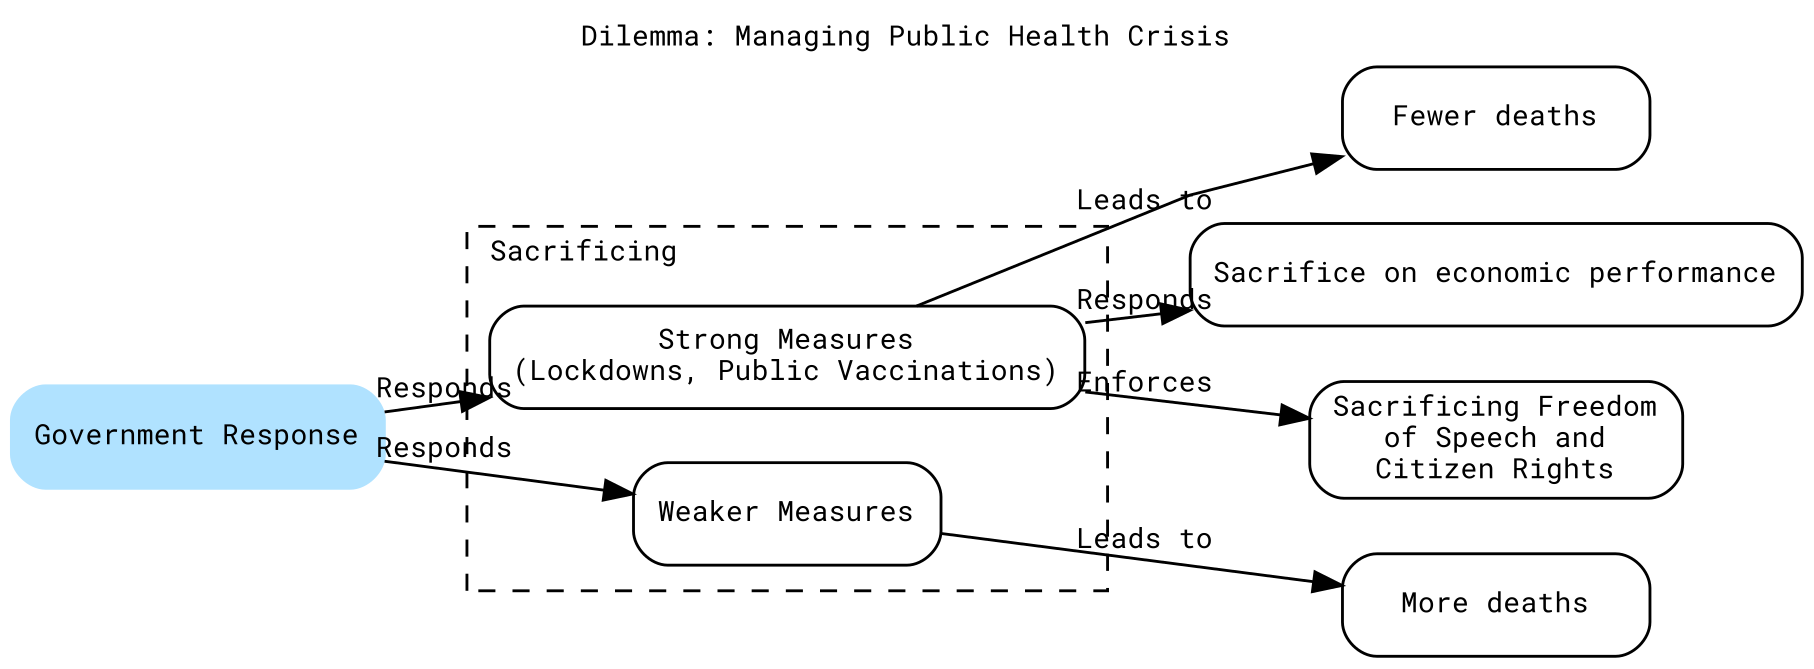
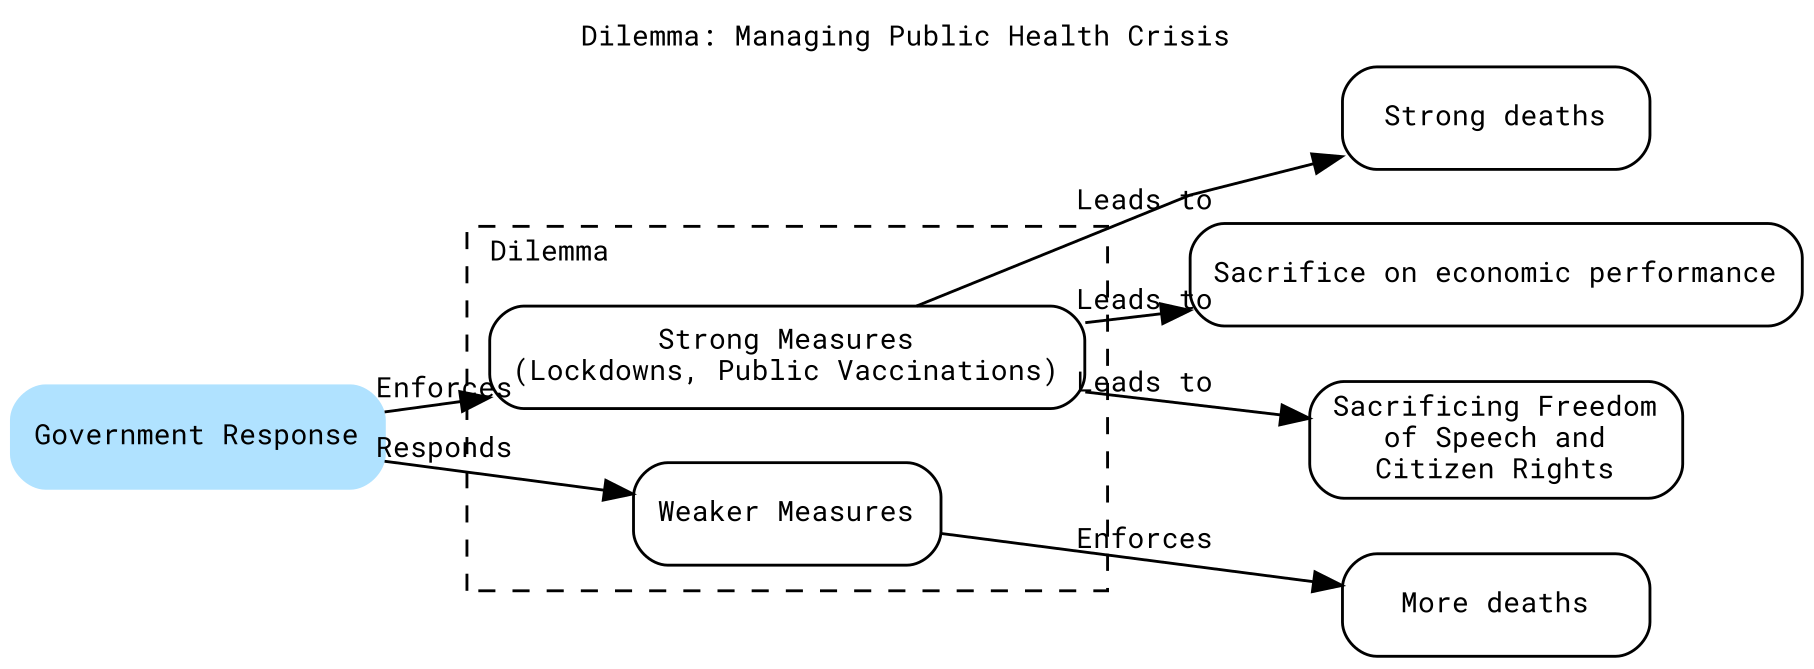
node "Fewer deaths": label "Fewer deaths" -> "Strong deaths"
cluster "Sacrificing": label "Sacrificing" -> "Dilemma"
edge "Strong Measures (Lockdowns, Public Vaccinations)" -> "Sacrifice on economic performance": label " Responds" -> " Leads to"
edge "Strong Measures (Lockdowns, Public Vaccinations)" -> "Sacrificing Freedom of Speech and Citizen Rights": label " Enforces" -> " Leads to"
edge "Government Response" -> "Strong Measures (Lockdowns, Public Vaccinations)": label " Responds" -> " Enforces"
edge "Weaker Measures" -> "More deaths": label " Leads to" -> " Enforces"
